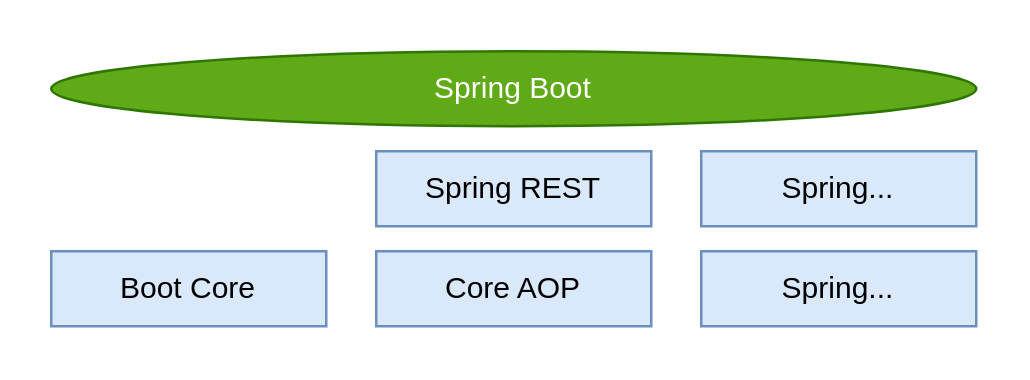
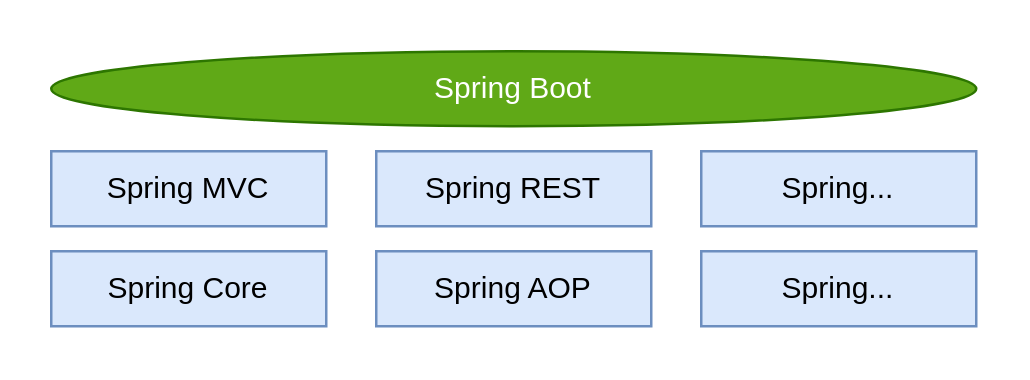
node "Spring MVC": added
node "Boot Core": label "Boot Core" -> "Spring Core"
node "Core AOP": label "Core AOP" -> "Spring AOP"
